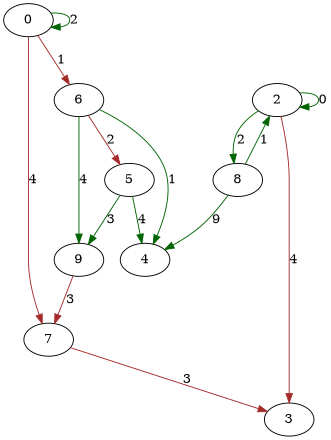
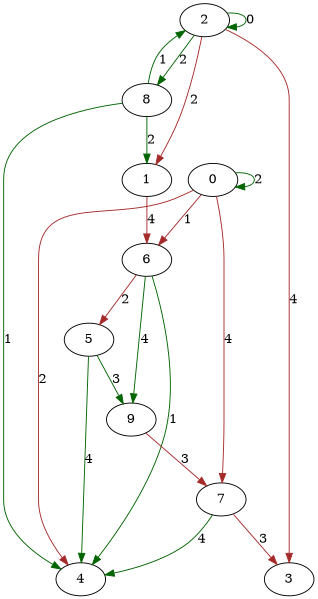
node "1": added
edge "8" -> "4": label "9" -> "1"
edge "0" -> "4": added, label "2"
edge "7" -> "4": added, label "4"
